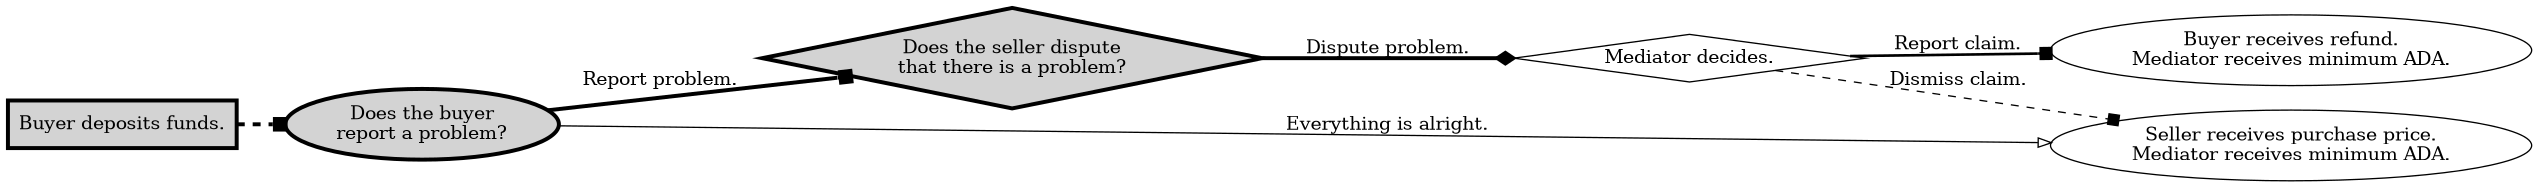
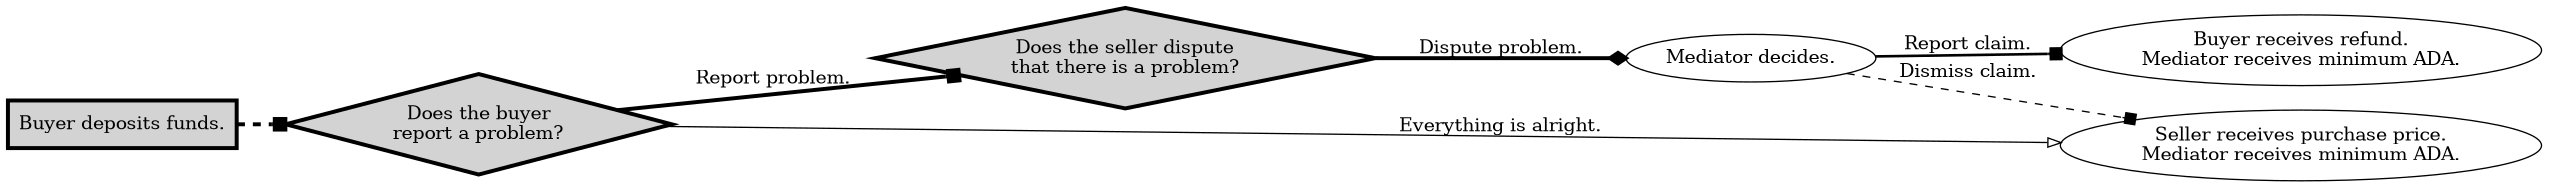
node "Mediator decides.": shape diamond -> ellipse
node "Does the buyer report a problem?": shape ellipse -> diamond
